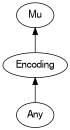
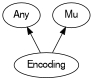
edge "Any" -> "Encoding": reversed
